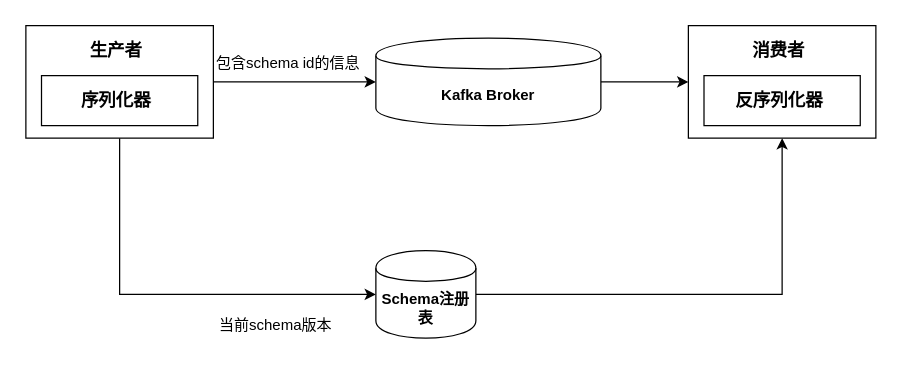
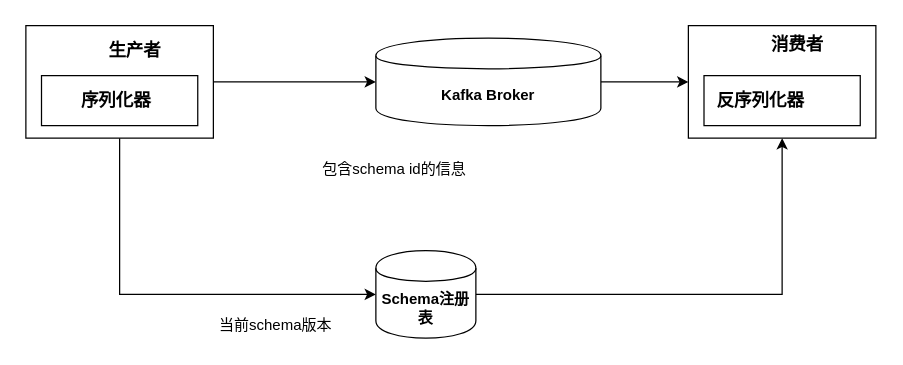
node "生产者": moved (116, 51) -> (135, 51)
node "消费者": moved (779, 51) -> (798, 44)
node "包含schema id的信息": moved (288, 63) -> (394, 169)
node "反序列化器": moved (779, 101) -> (760, 101)
